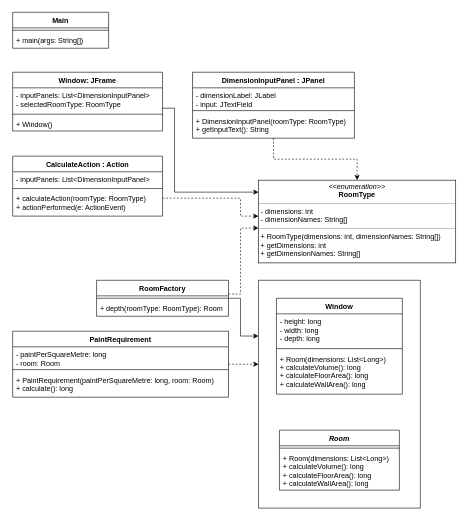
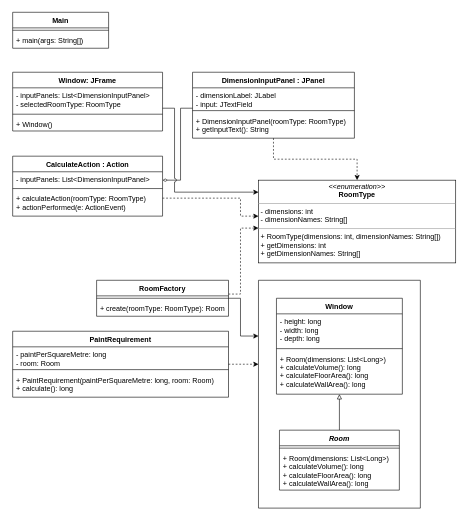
edge "DimensionInputPanel : JPanel" -> "CalculateAction : Action": added
node "+ depth(roomType: RoomType): Room": label "+ depth(roomType: RoomType): Room" -> "+ create(roomType: RoomType): Room"
edge "Room" -> "Window": added
